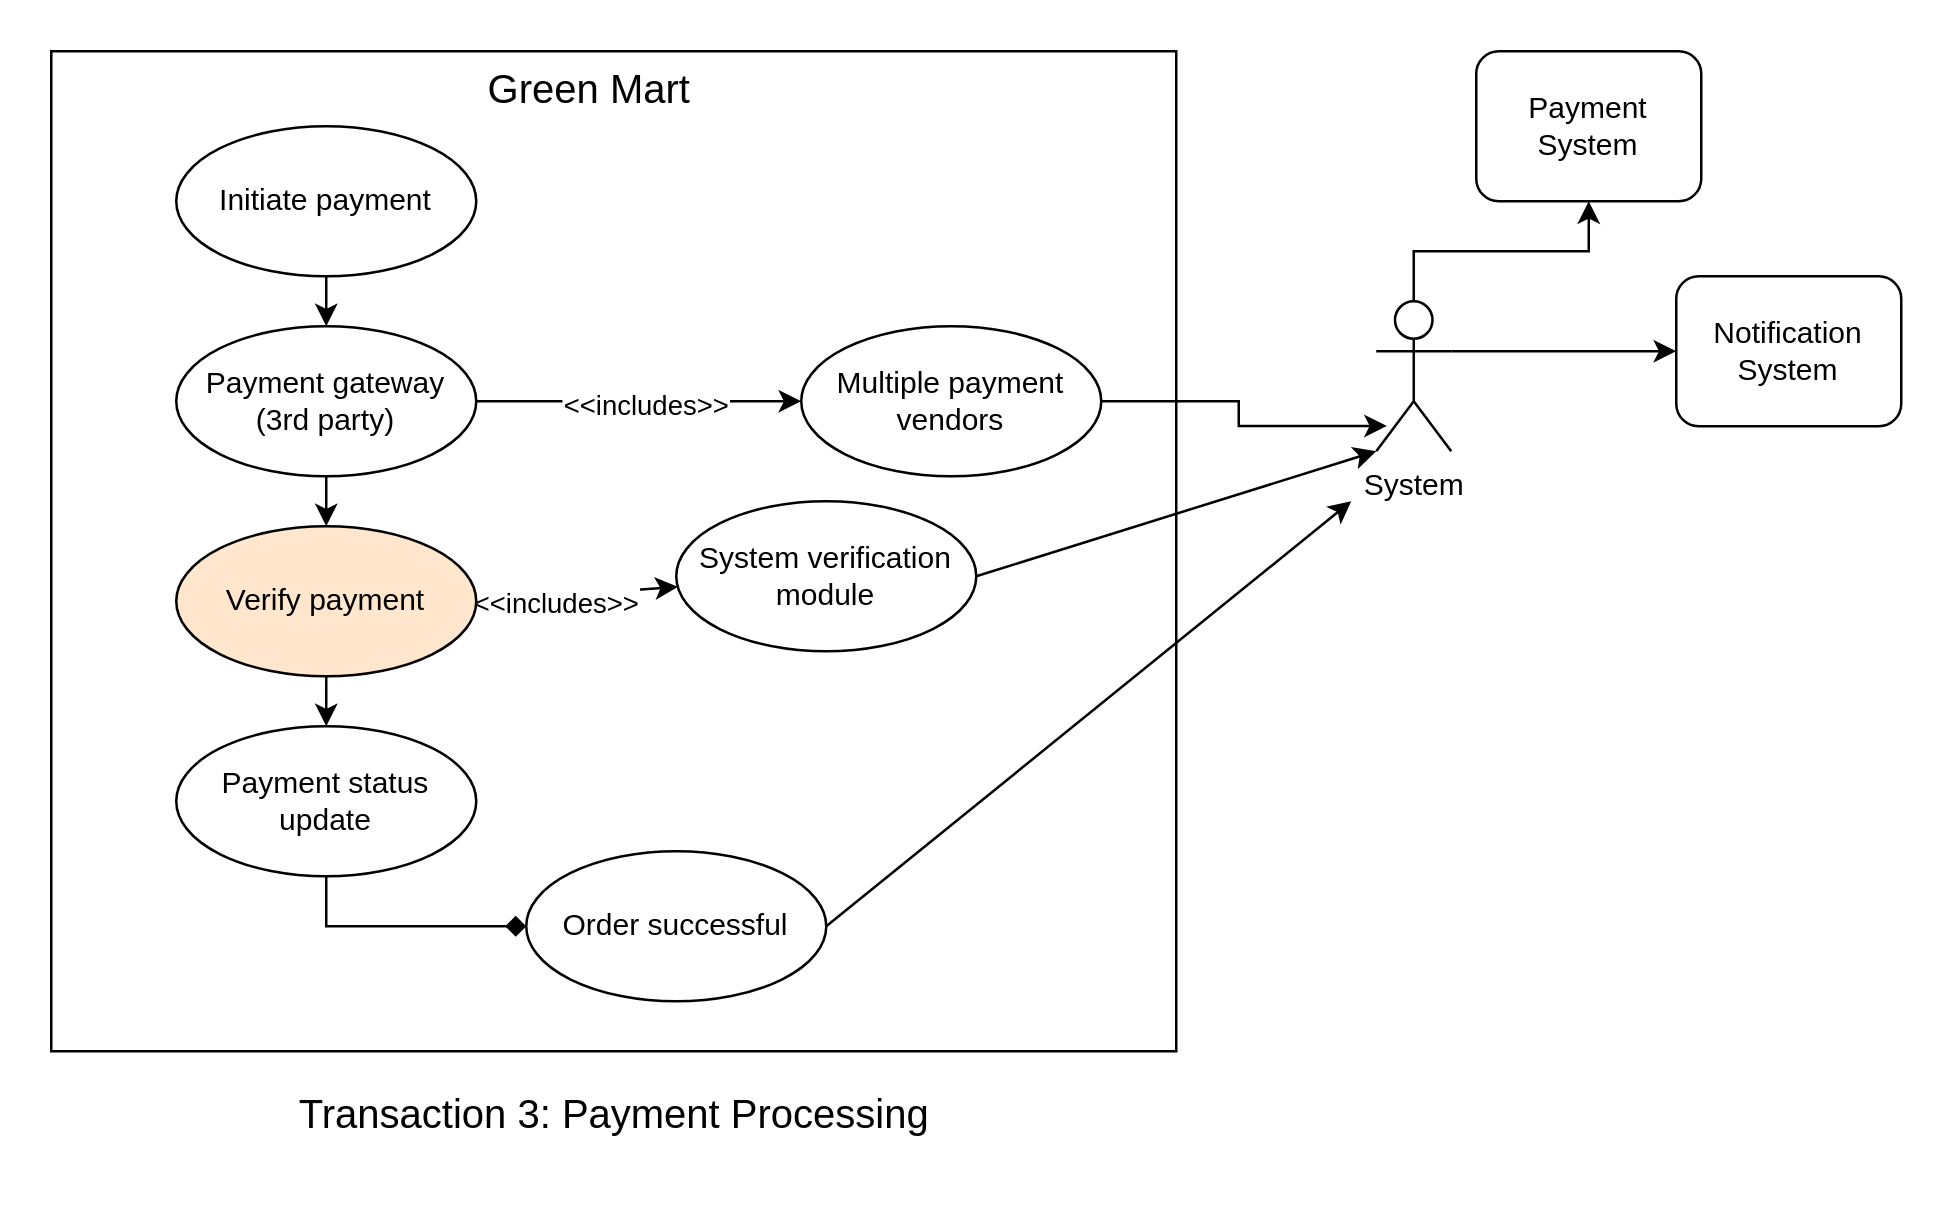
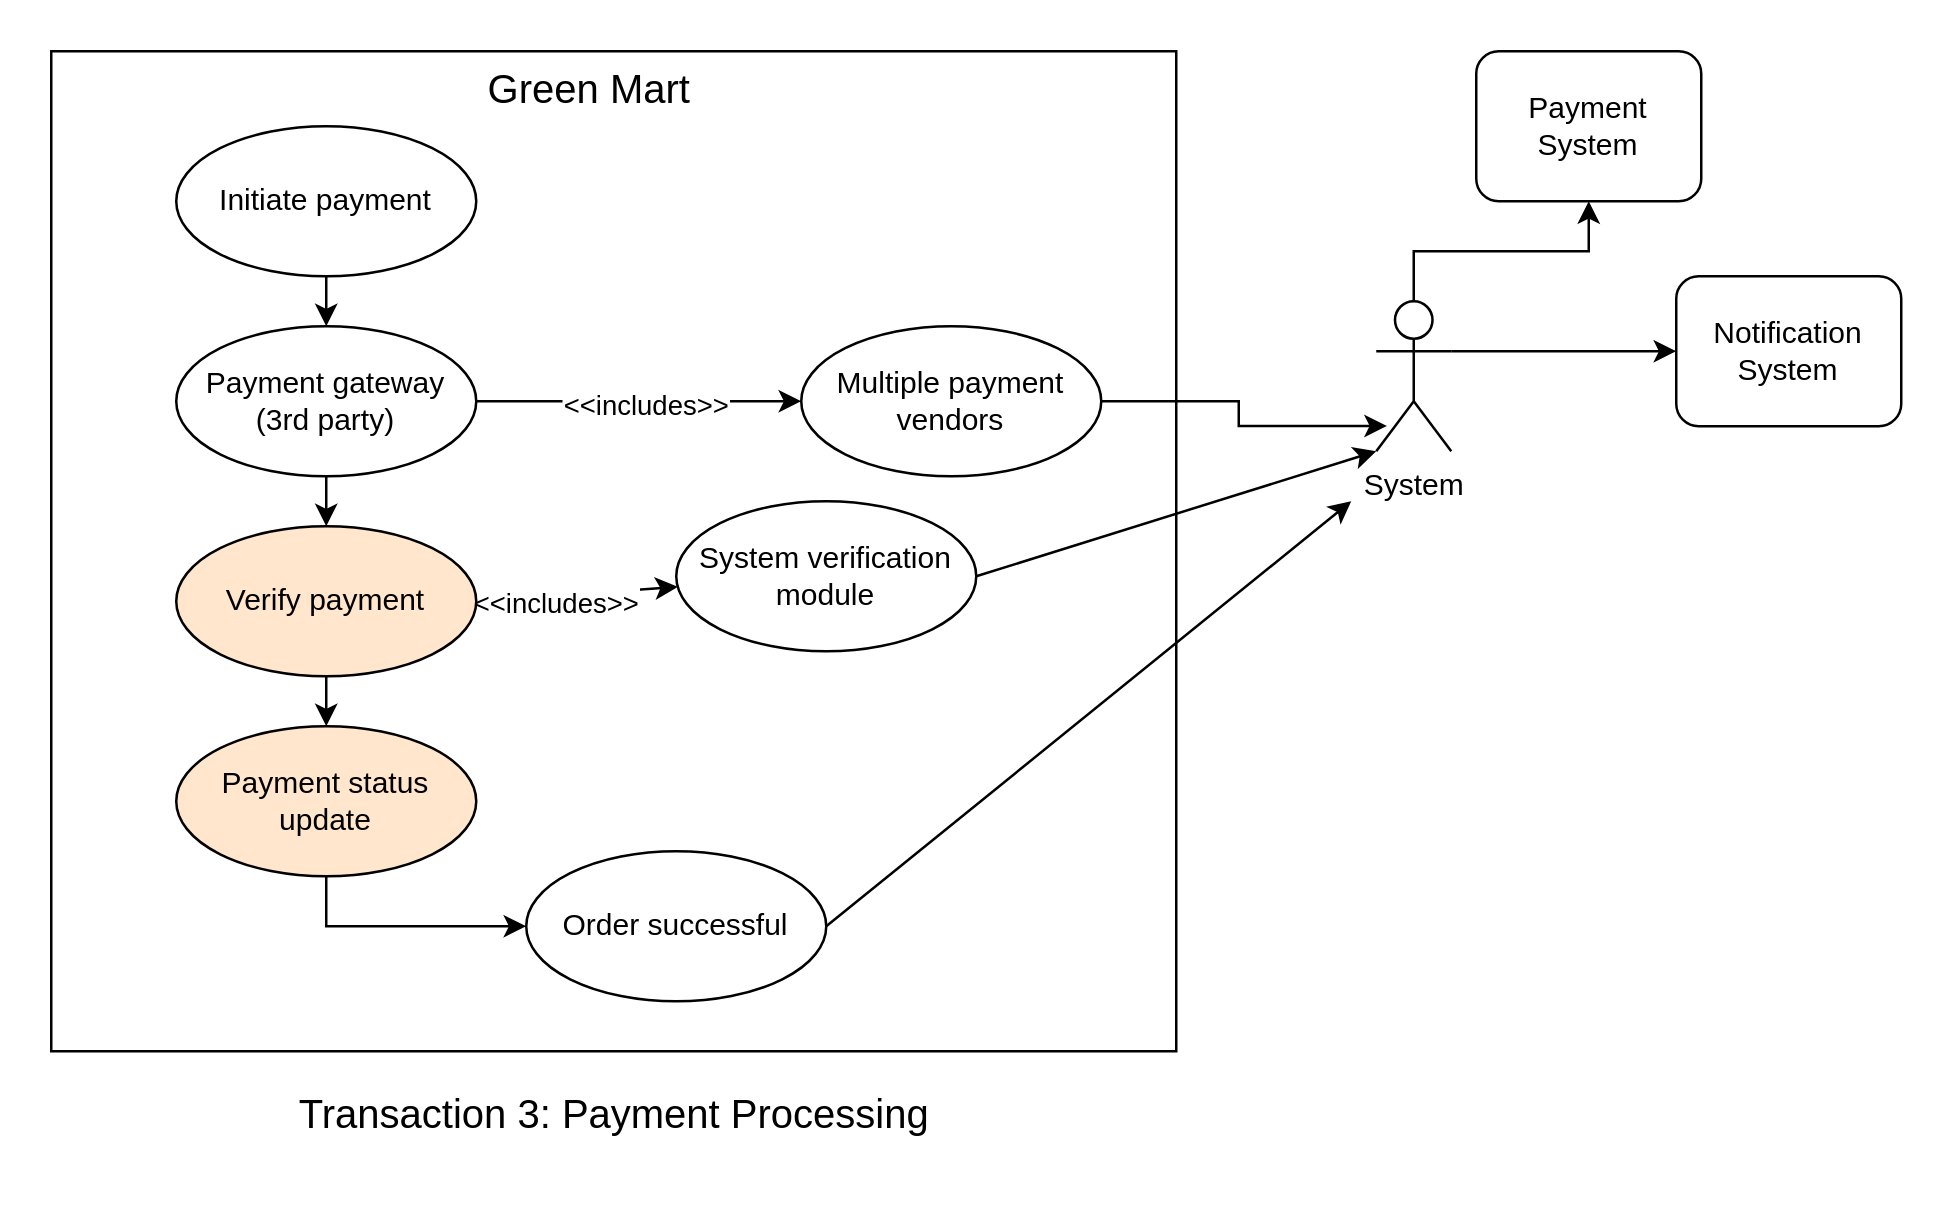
node "Payment status update": fillcolor #ffffff -> #ffe6cc
edge "Payment status update" -> "Order successful": arrowhead diamond -> classic
